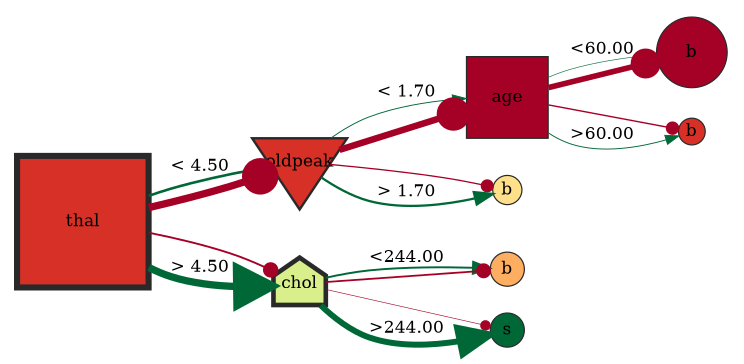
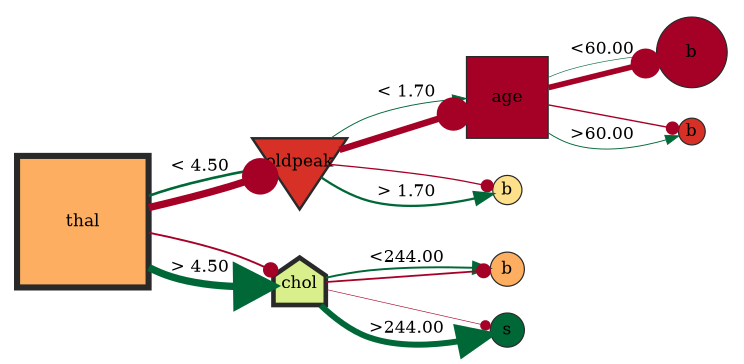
node "thal": fillcolor #d73027 -> #fdae61
